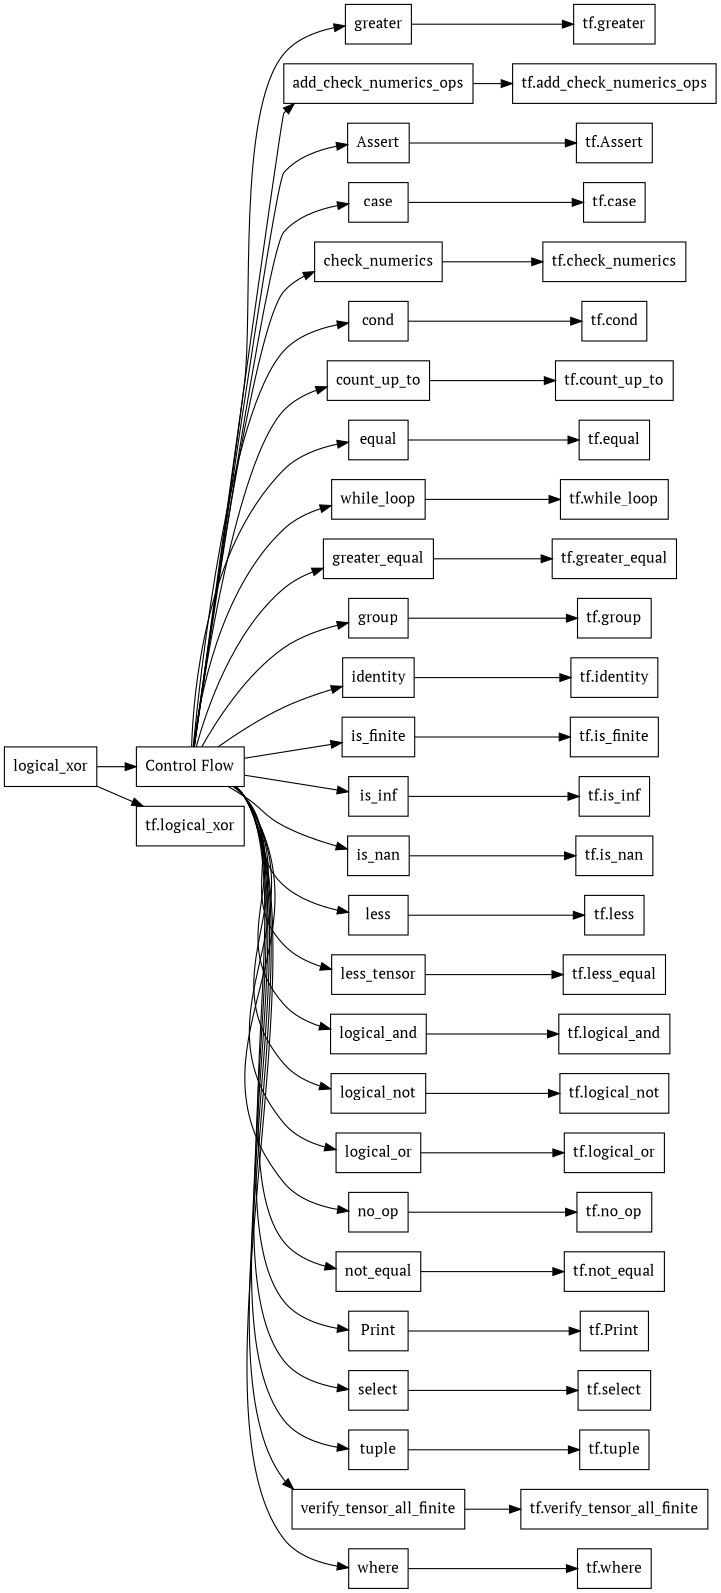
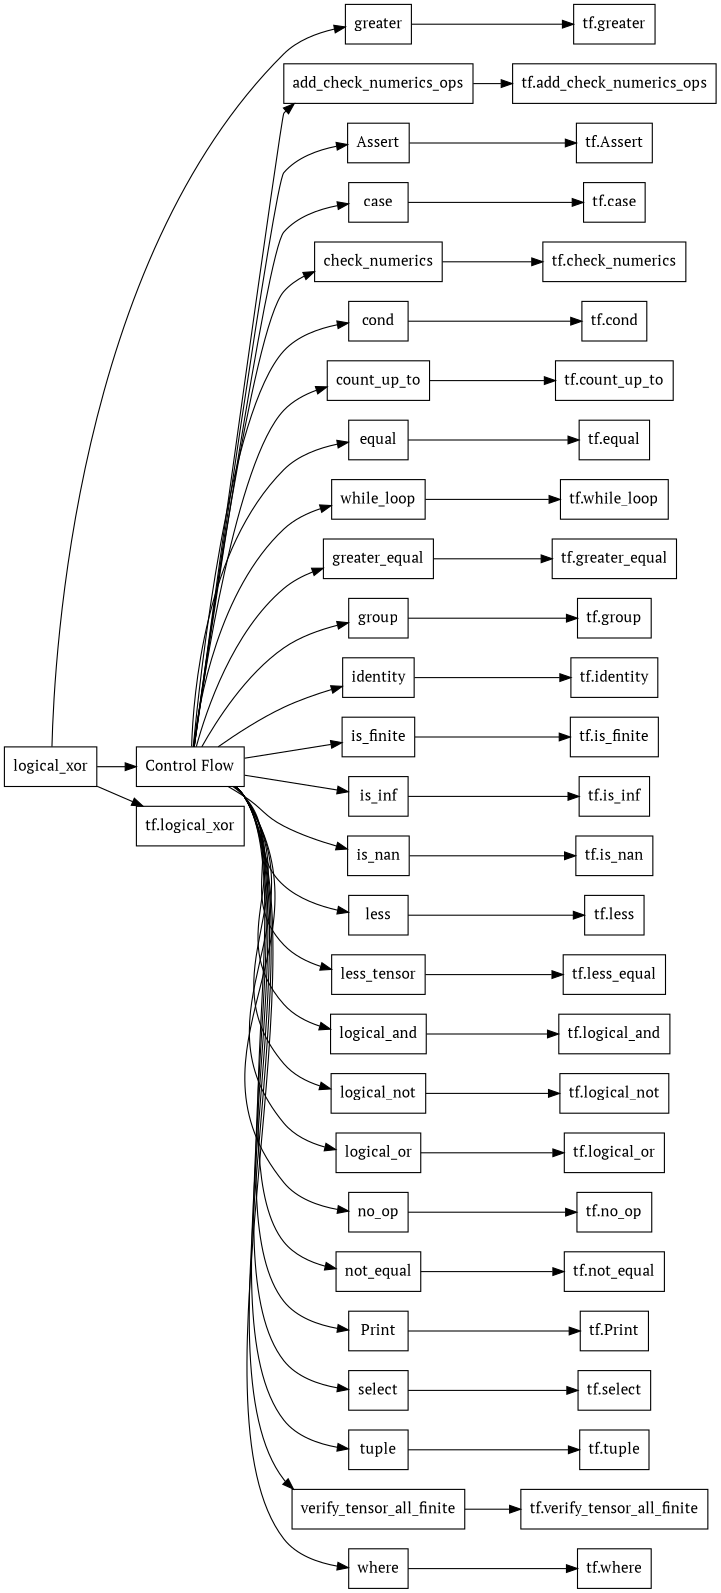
edge "Control Flow" -> "greater": now "logical_xor" -> "greater"
